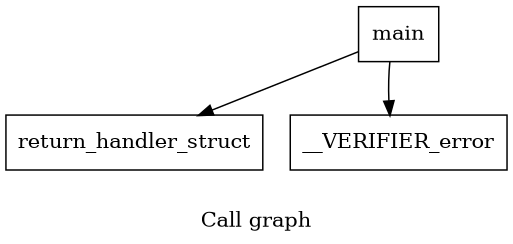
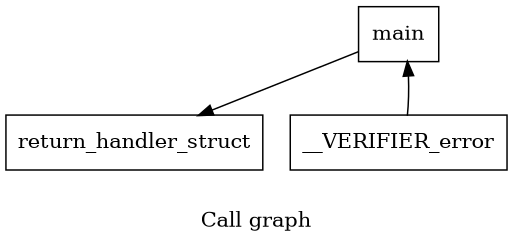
edge "main" -> "__VERIFIER_error": reversed
